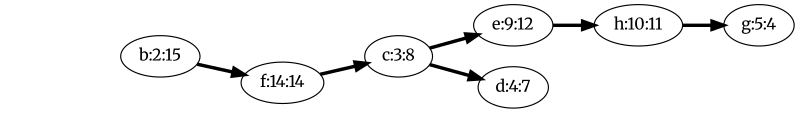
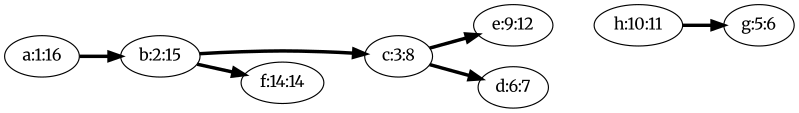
edge "e:9:12" -> "h:10:11": removed
node "g:5:4": label "g:5:4" -> "g:5:6"
node "a:1:16": added
edge "f:14:14" -> "c:3:8": now "b:2:15" -> "c:3:8"
node "d:4:7": label "d:4:7" -> "d:6:7"
